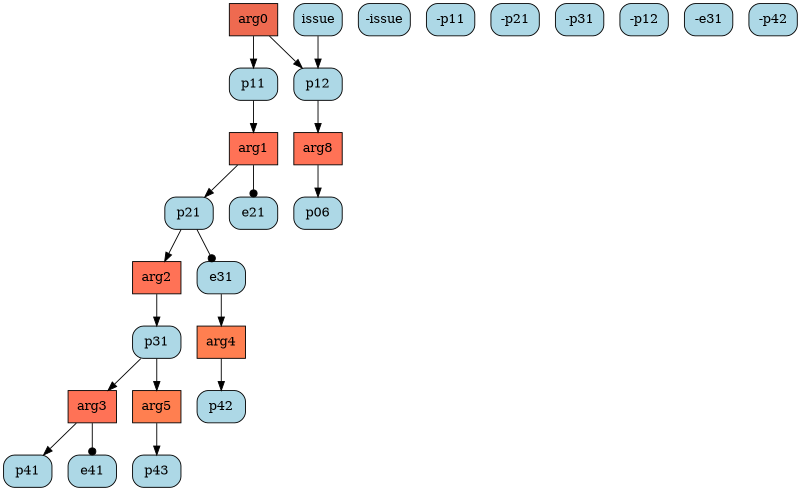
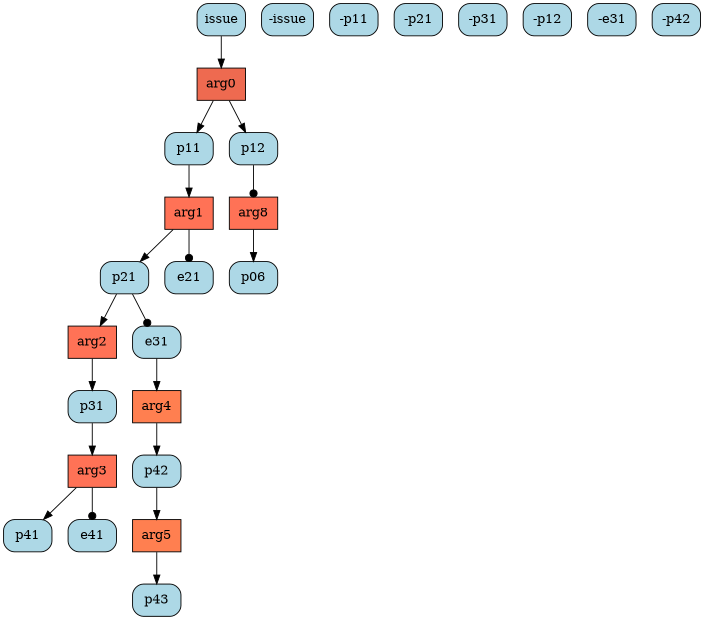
edge "issue" -> "p12": now "issue" -> "arg0"
edge "p12" -> "arg8": arrowhead normal -> dot
edge "p31" -> "arg5": now "p42" -> "arg5"
